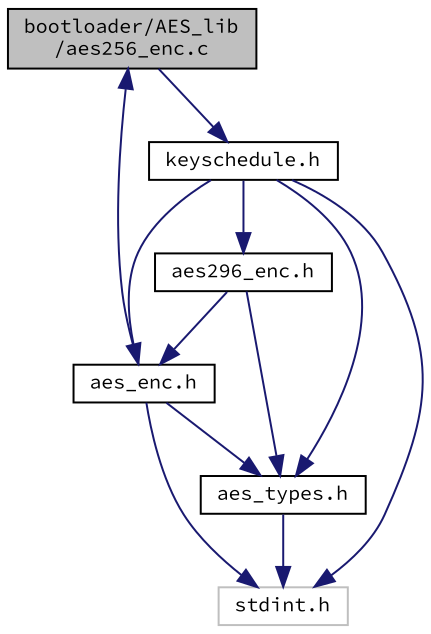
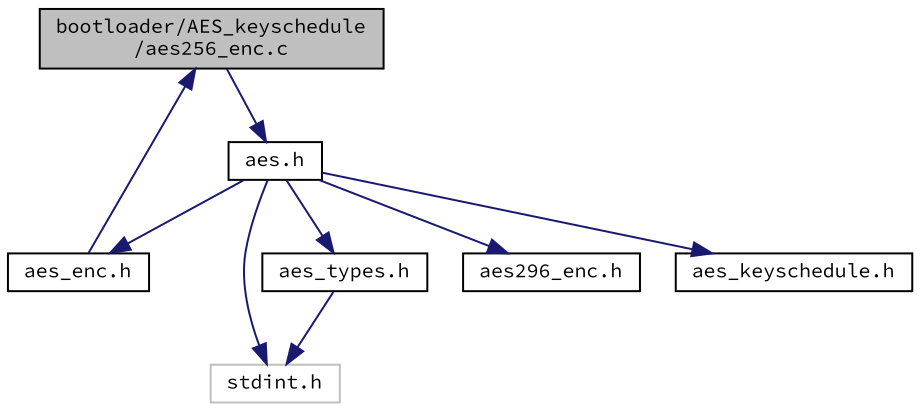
node "bootloader/AES_lib /aes256_enc.c": label "bootloader/AES_lib /aes256_enc.c" -> "bootloader/AES_keyschedule /aes256_enc.c"
node "keyschedule.h": label "keyschedule.h" -> "aes.h"
node "aes_keyschedule.h": added
edge "aes296_enc.h" -> "aes_enc.h": removed
edge "aes296_enc.h" -> "aes_types.h": removed
edge "aes_enc.h" -> "aes_types.h": removed
edge "aes_enc.h" -> "stdint.h": removed
